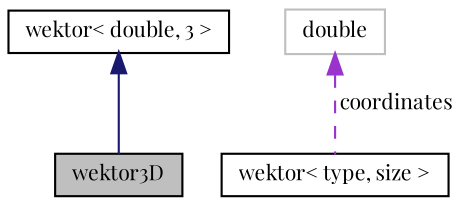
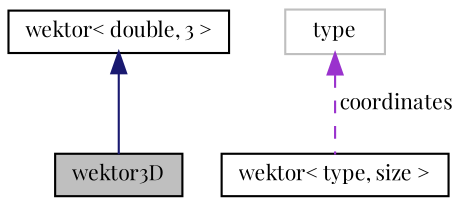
node "double": label "double" -> "type"
